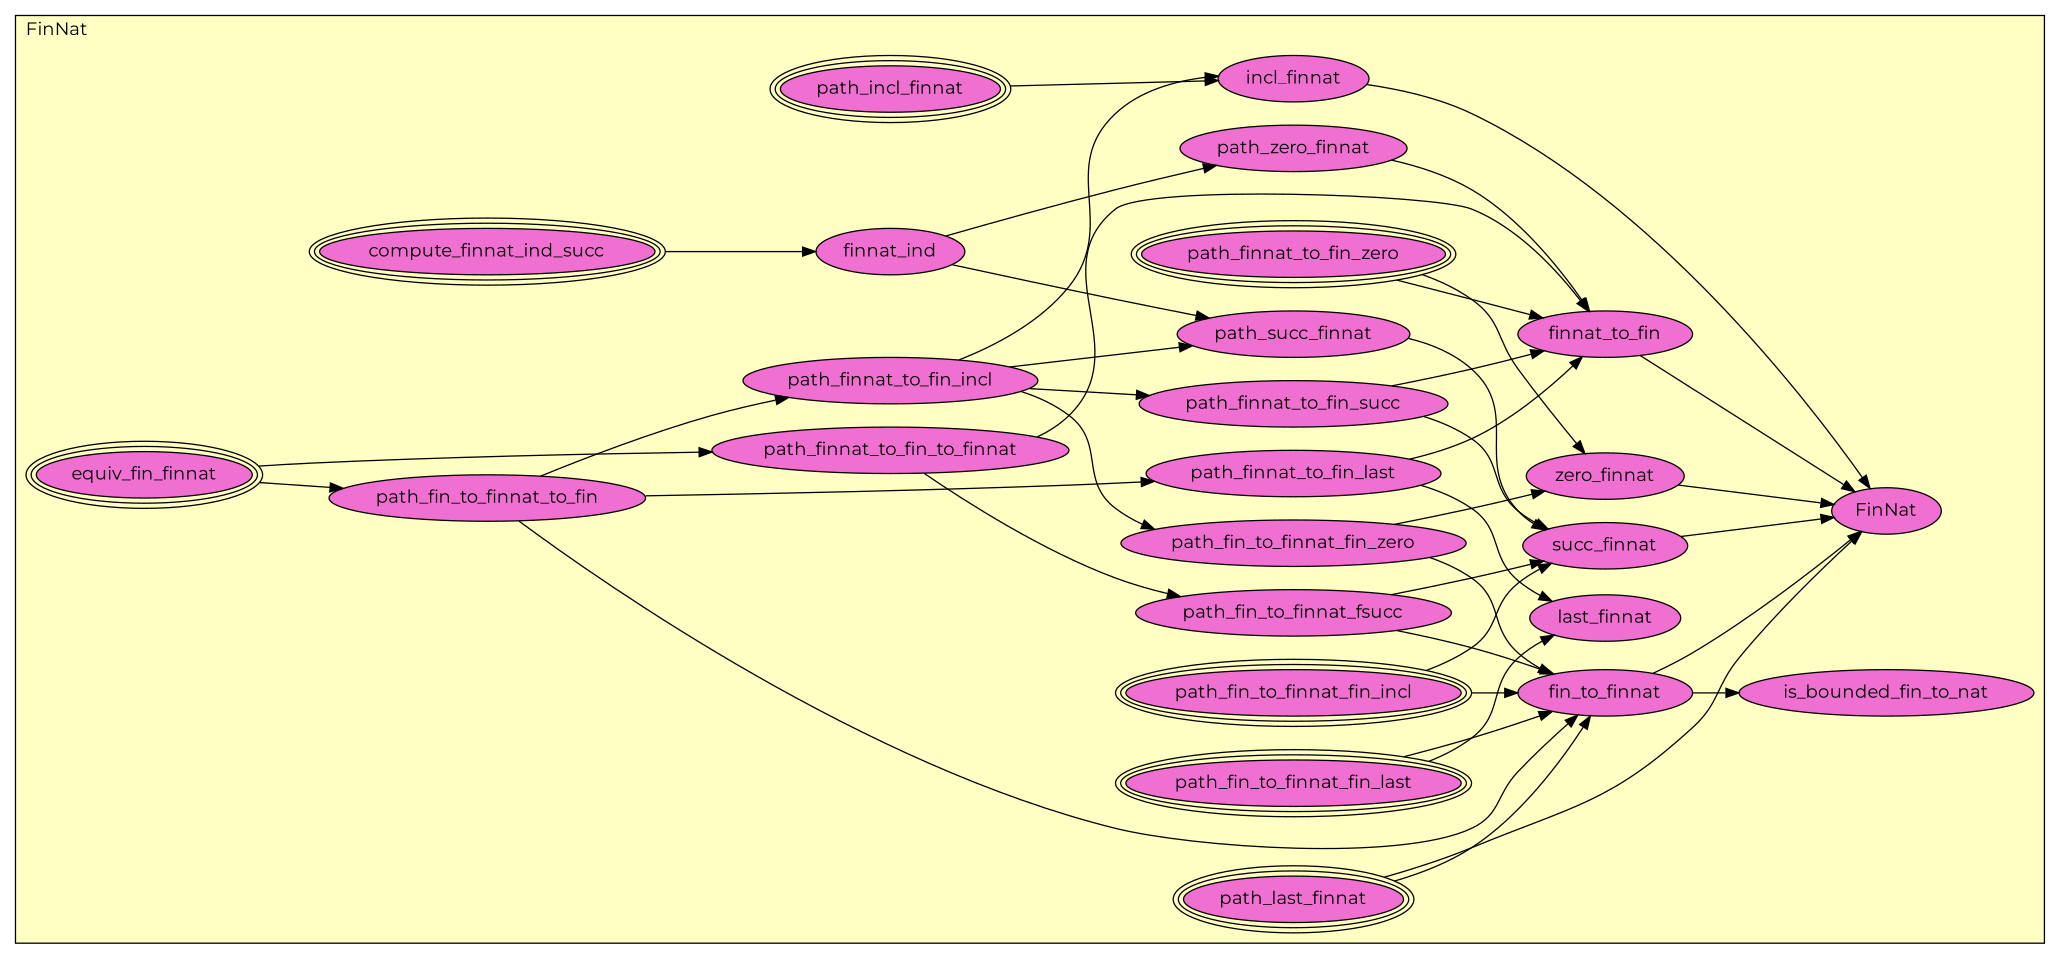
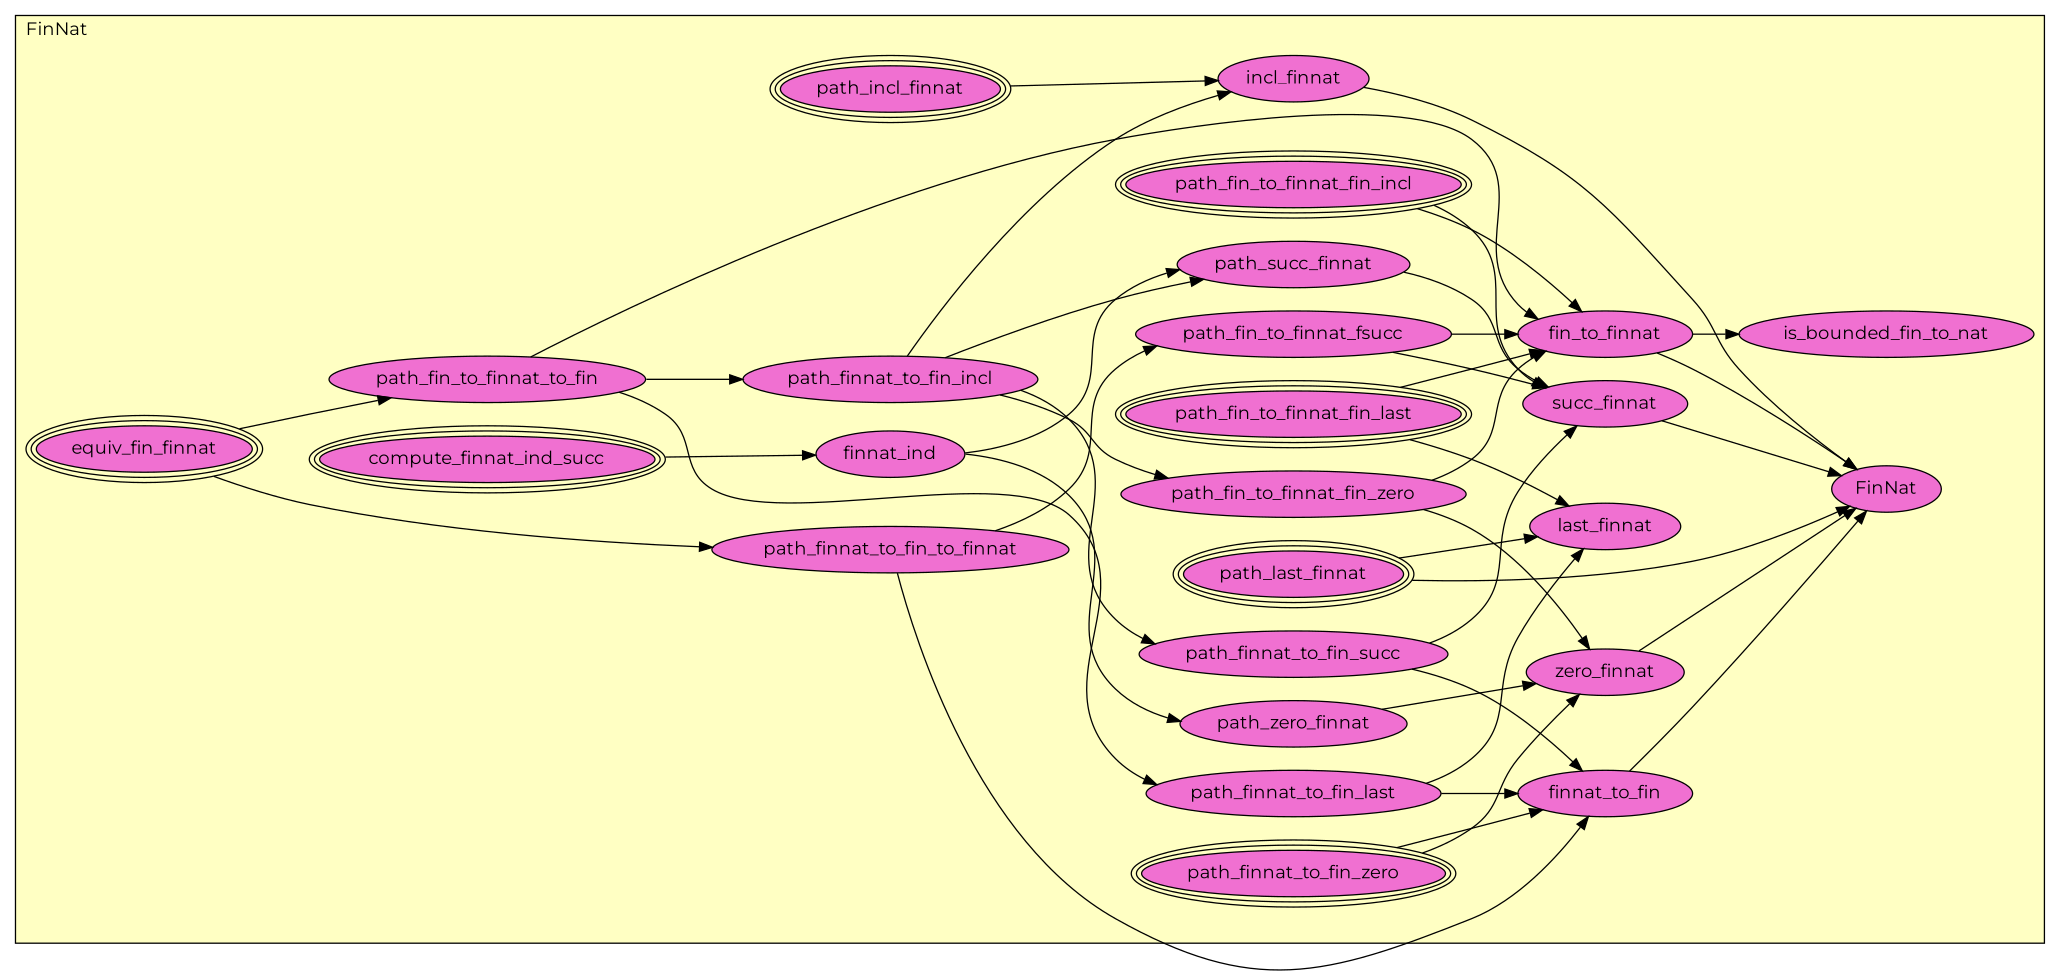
edge "path_zero_finnat" -> "finnat_to_fin": now "path_zero_finnat" -> "zero_finnat"
edge "path_last_finnat" -> "fin_to_finnat": now "path_last_finnat" -> "last_finnat"
